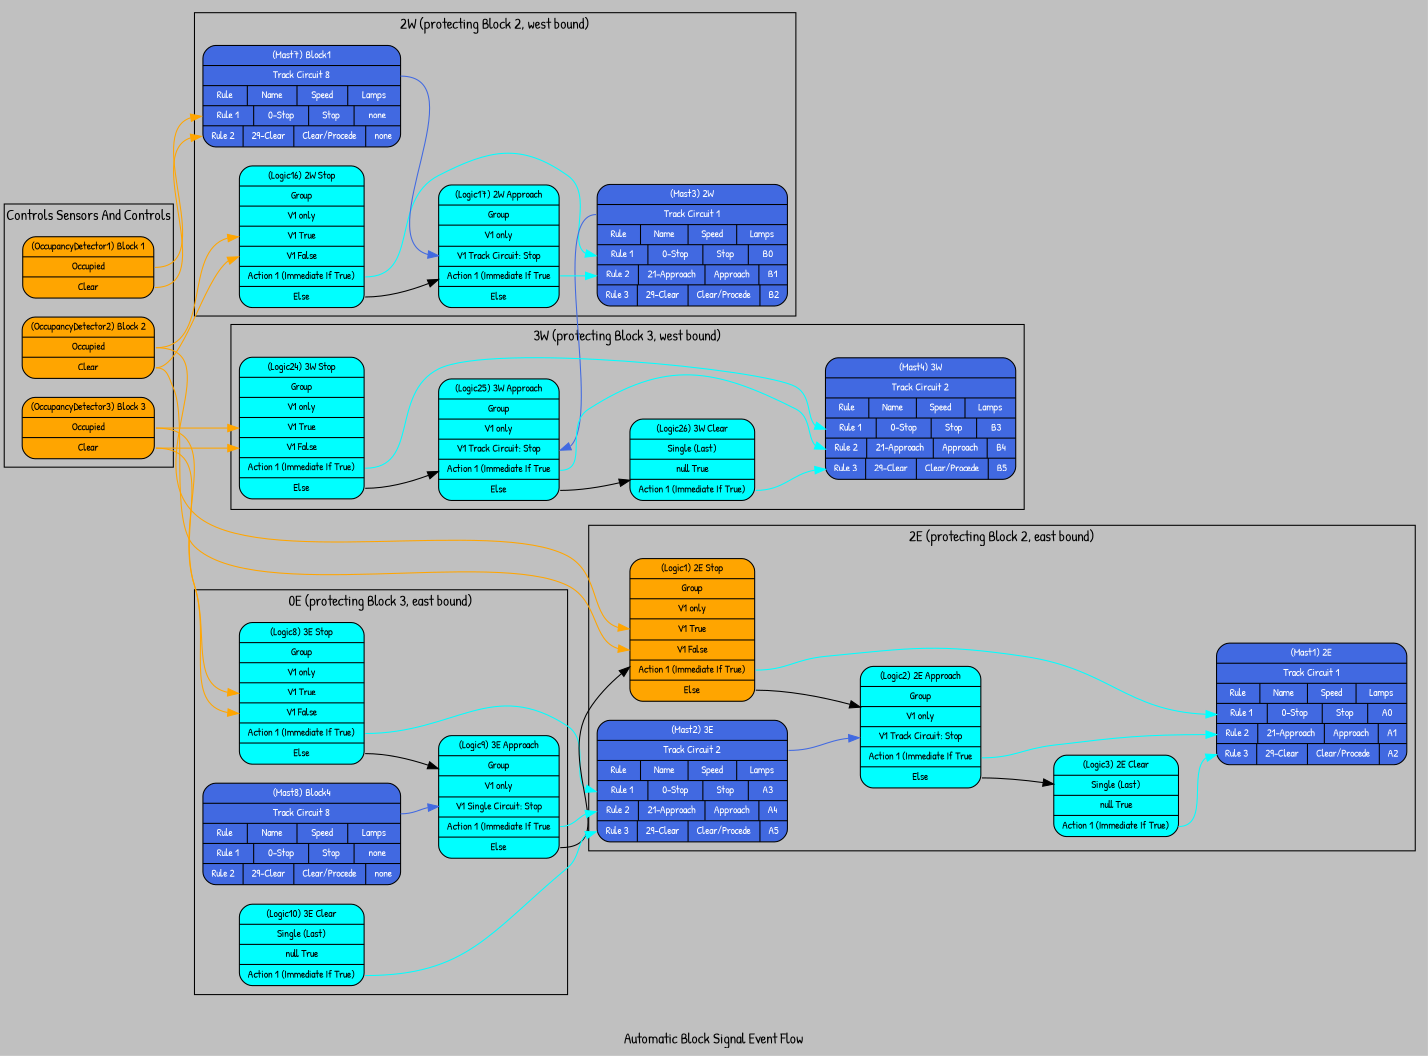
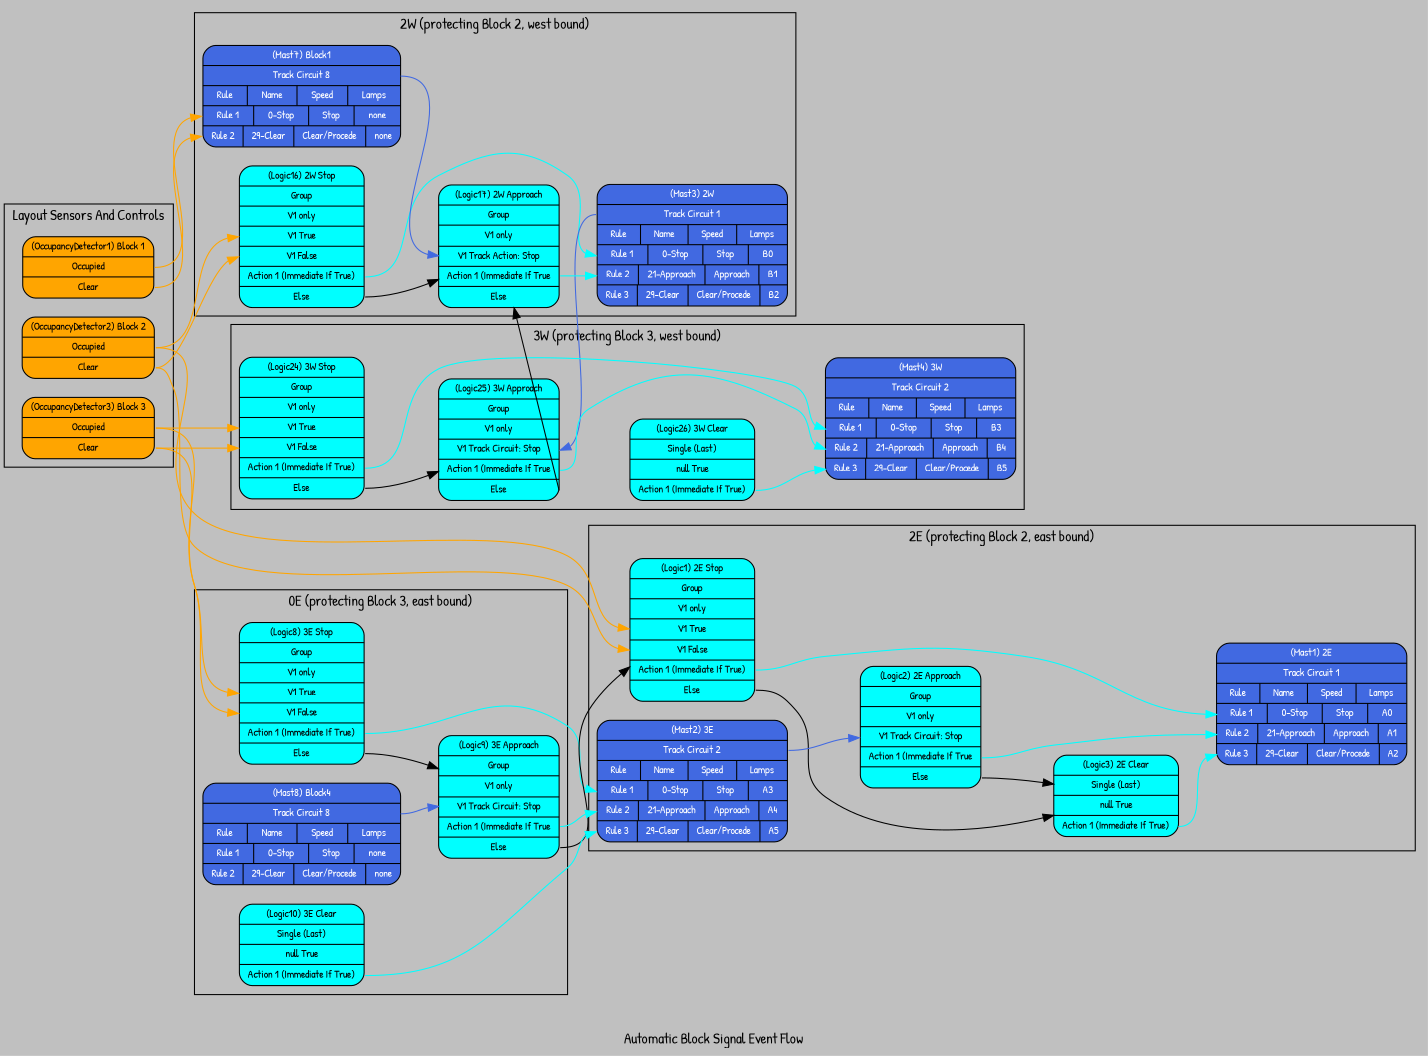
cluster "Controls Sensors And Controls": label "Controls Sensors And Controls" -> "Layout Sensors And Controls"
node "(Logic17) 2W Approach": text "V1 Track Circuit: Stop" -> "V1 Track Action: Stop"
edge "(Logic25) 3W Approach" -> "(Logic26) 3W Clear": now "(Logic25) 3W Approach" -> "(Logic17) 2W Approach"
node "(Logic1) 2E Stop": fillcolor orange -> cyan
edge "(Logic1) 2E Stop" -> "(Logic2) 2E Approach": now "(Logic1) 2E Stop" -> "(Logic3) 2E Clear"
node "(Logic9) 3E Approach": text "V1 Single Circuit: Stop" -> "V1 Track Circuit: Stop"
